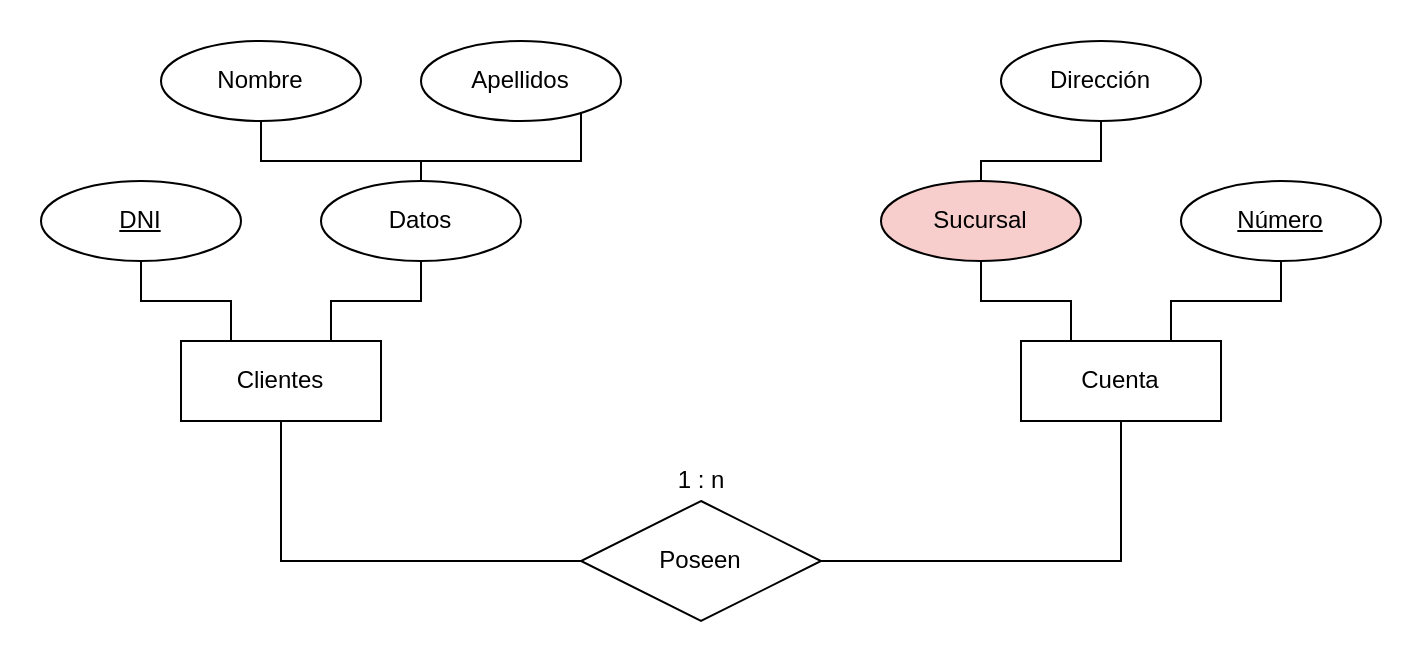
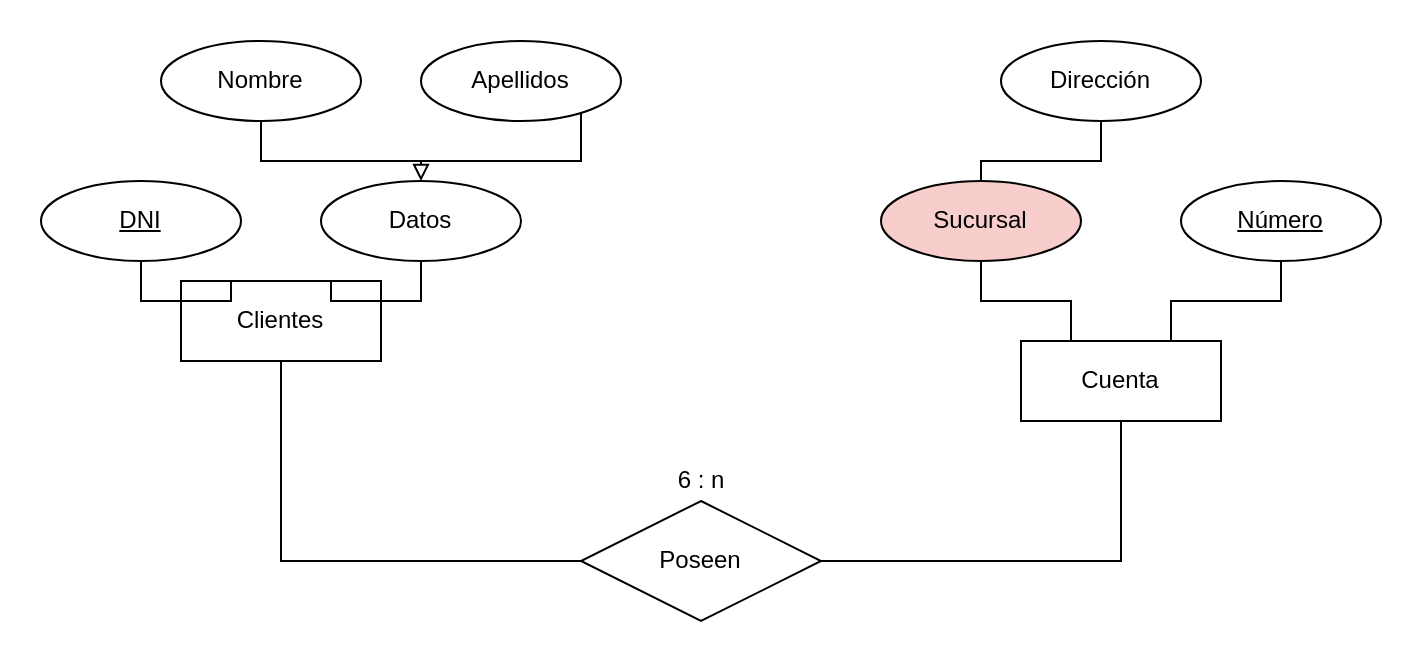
edge "Nombre" -- "Datos": arrowhead none -> block
node "Clientes": moved (281, 381) -> (281, 321)
node "1 : n": label "1 : n" -> "6 : n"
